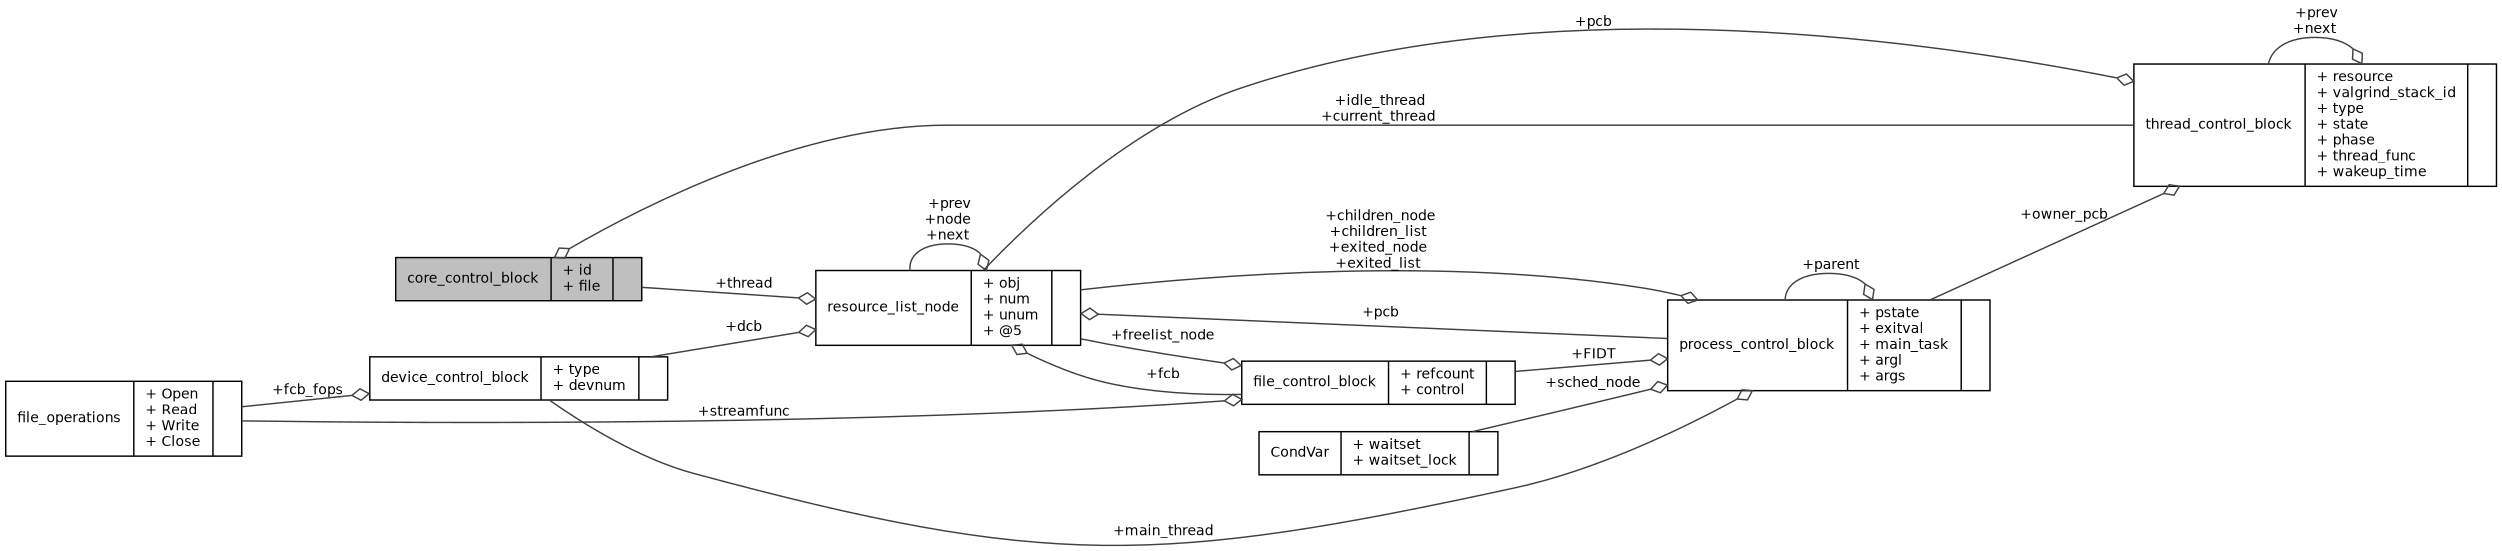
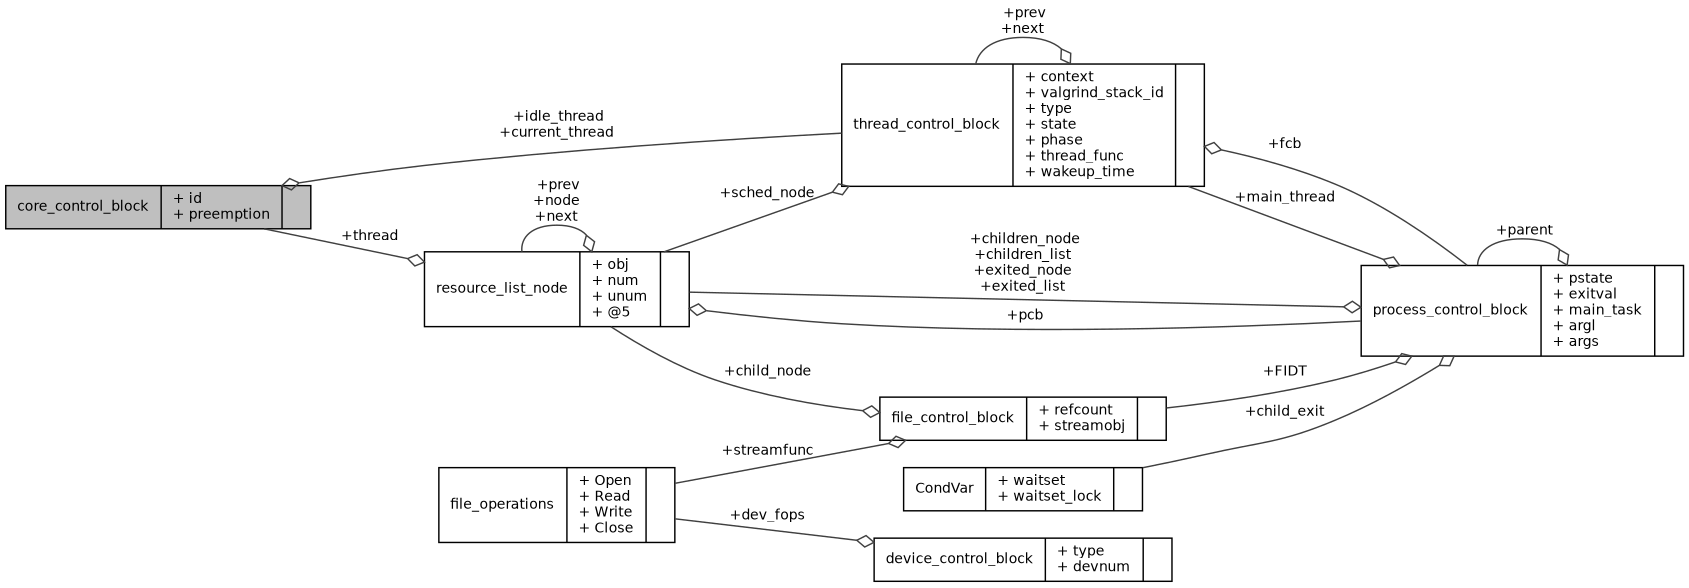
edge "resource_list_node" -> "thread_control_block": label " +pcb" -> " +sched_node"
node "thread_control_block": text "+ resource" -> "+ context"
edge "process_control_block" -> "thread_control_block": label " +owner_pcb" -> " +fcb"
node "core_control_block": text "+ file" -> "+ preemption"
edge "resource_list_node" -> "file_control_block": label " +freelist_node" -> " +child_node"
edge "device_control_block" -> "resource_list_node": removed, label "+dcb"
edge "CondVar" -> "process_control_block": label " +sched_node" -> " +child_exit"
edge "file_control_block" -> "resource_list_node": removed, label "+fcb"
node "file_control_block": text "+ control" -> "+ streamobj"
edge "file_operations" -> "device_control_block": label " +fcb_fops" -> " +dev_fops"
edge "device_control_block" -> "process_control_block": now "thread_control_block" -> "process_control_block"
